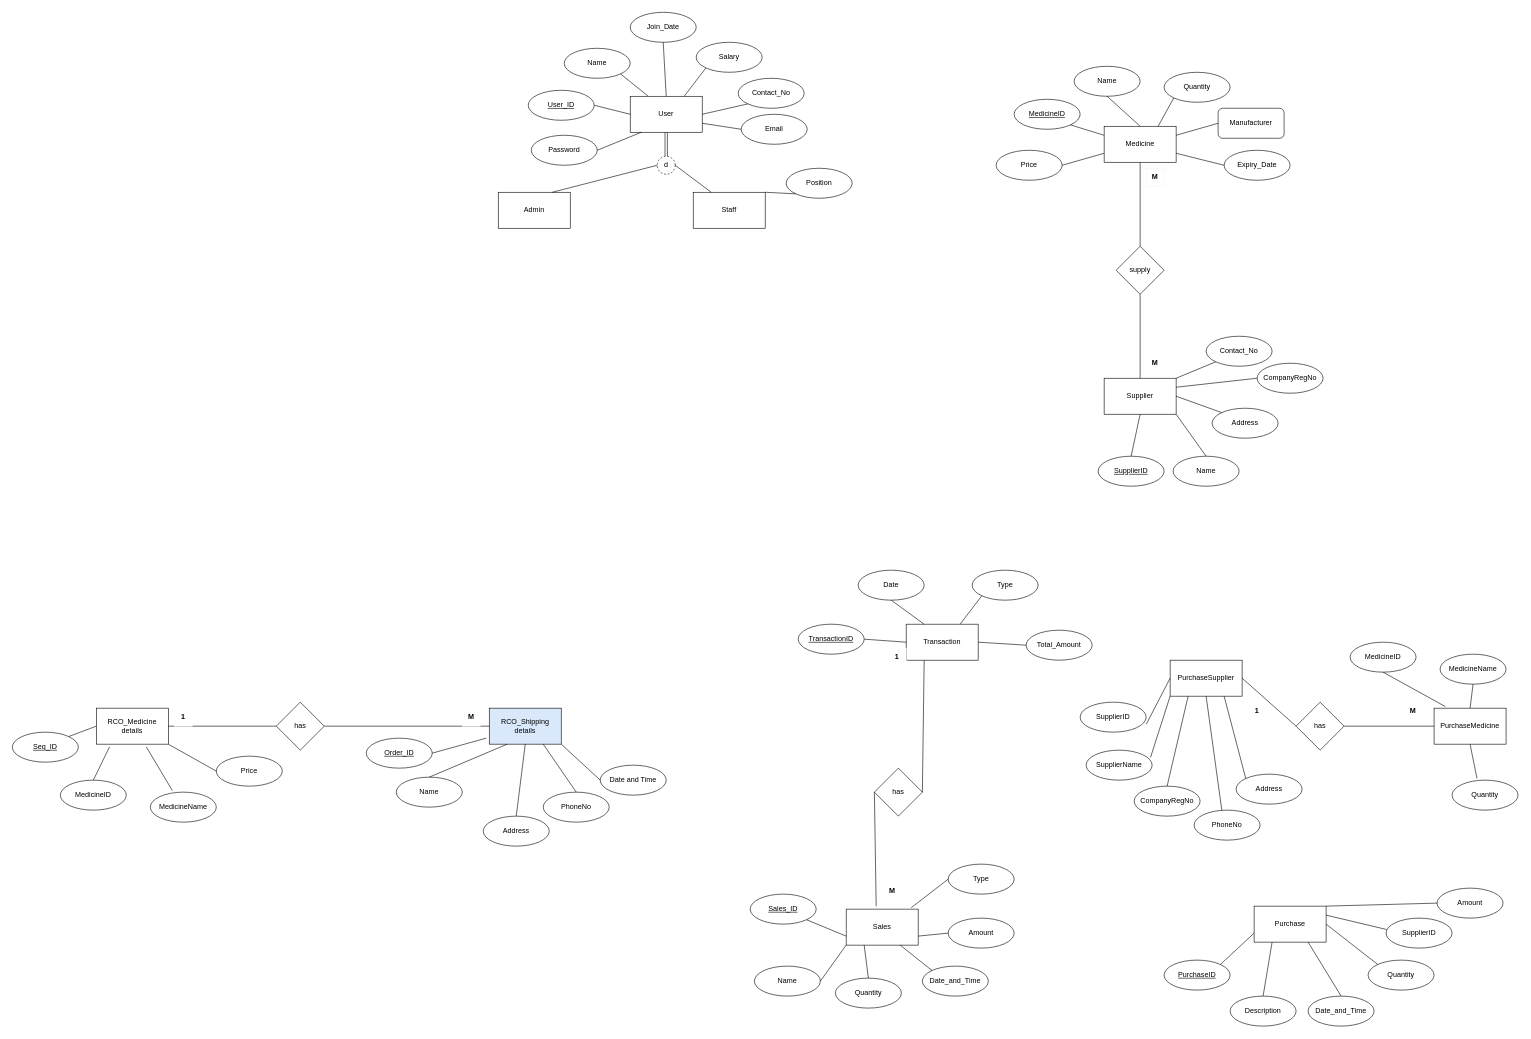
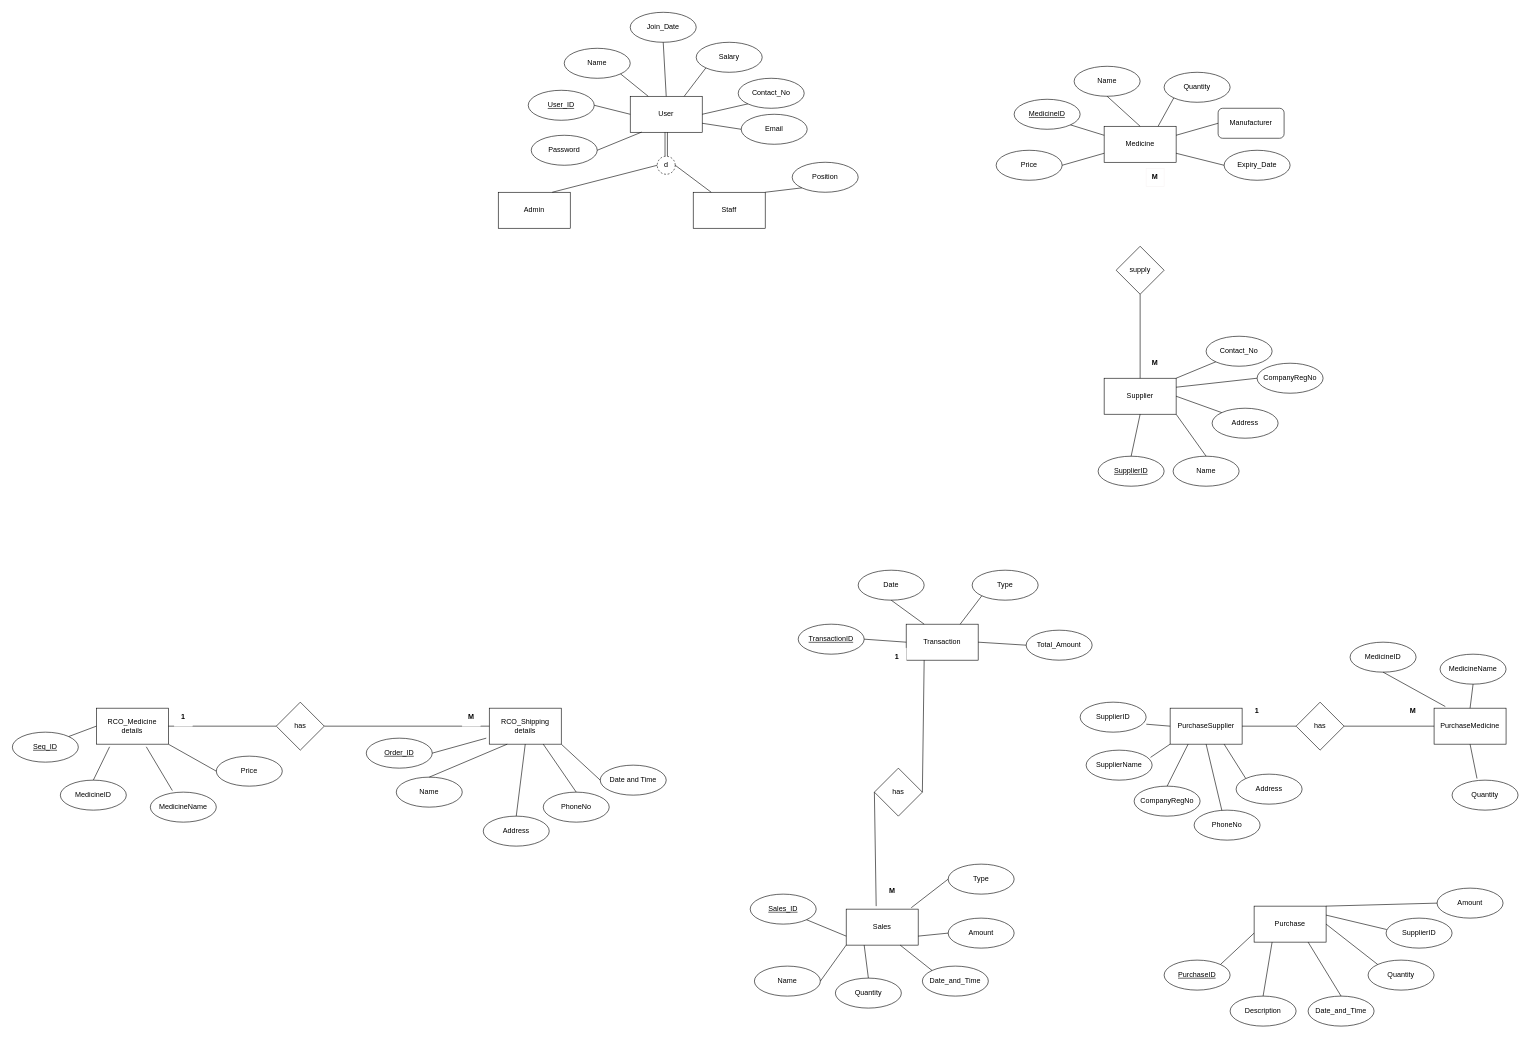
node "Position": moved (819, 183) -> (825, 177)
edge "Medicine" -- "supply": removed
node "PurchaseSupplier": moved (1206, 678) -> (1206, 726)
node "RCO_Shipping details": fillcolor #dae8fc -> #ffffff
